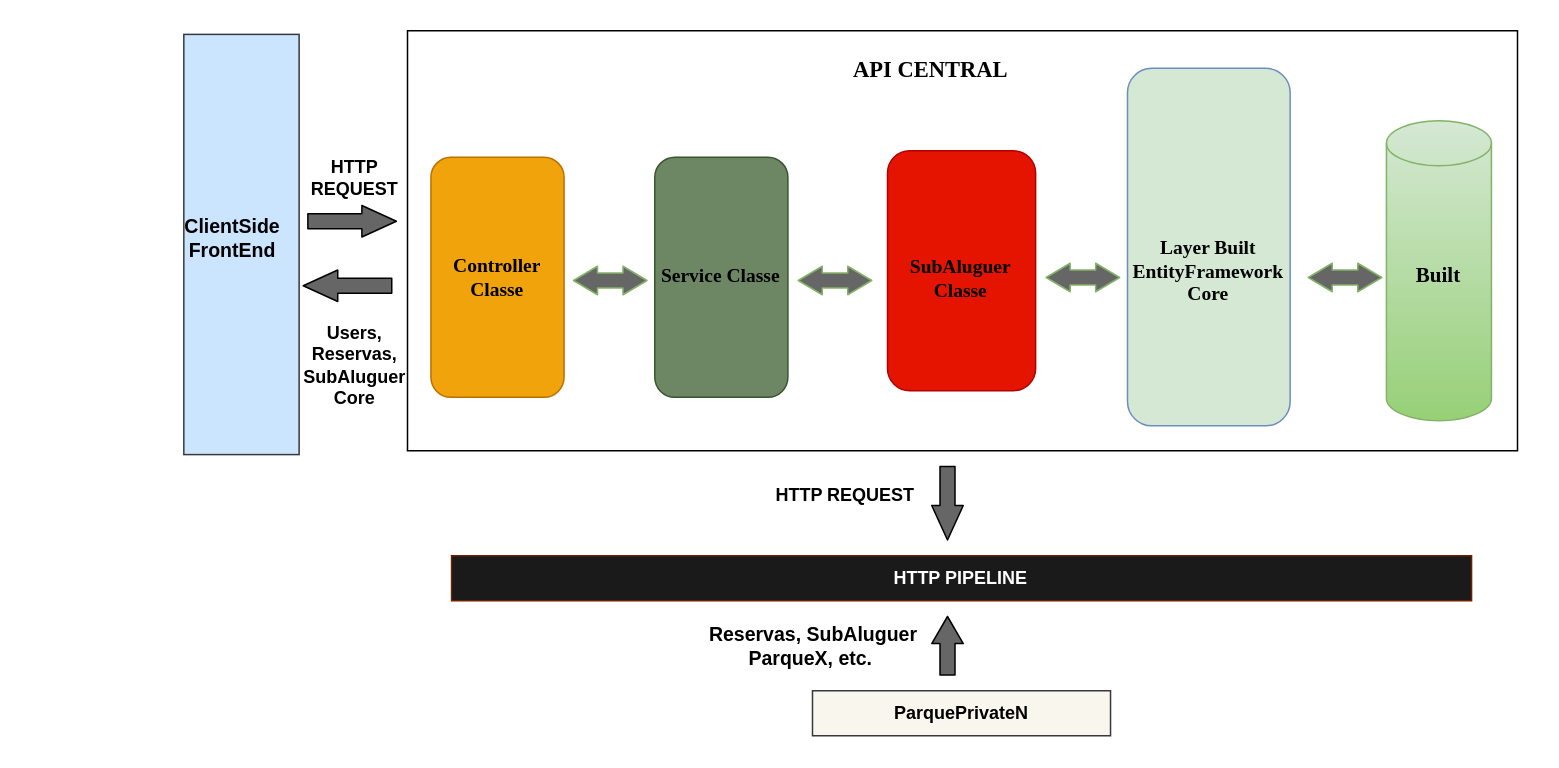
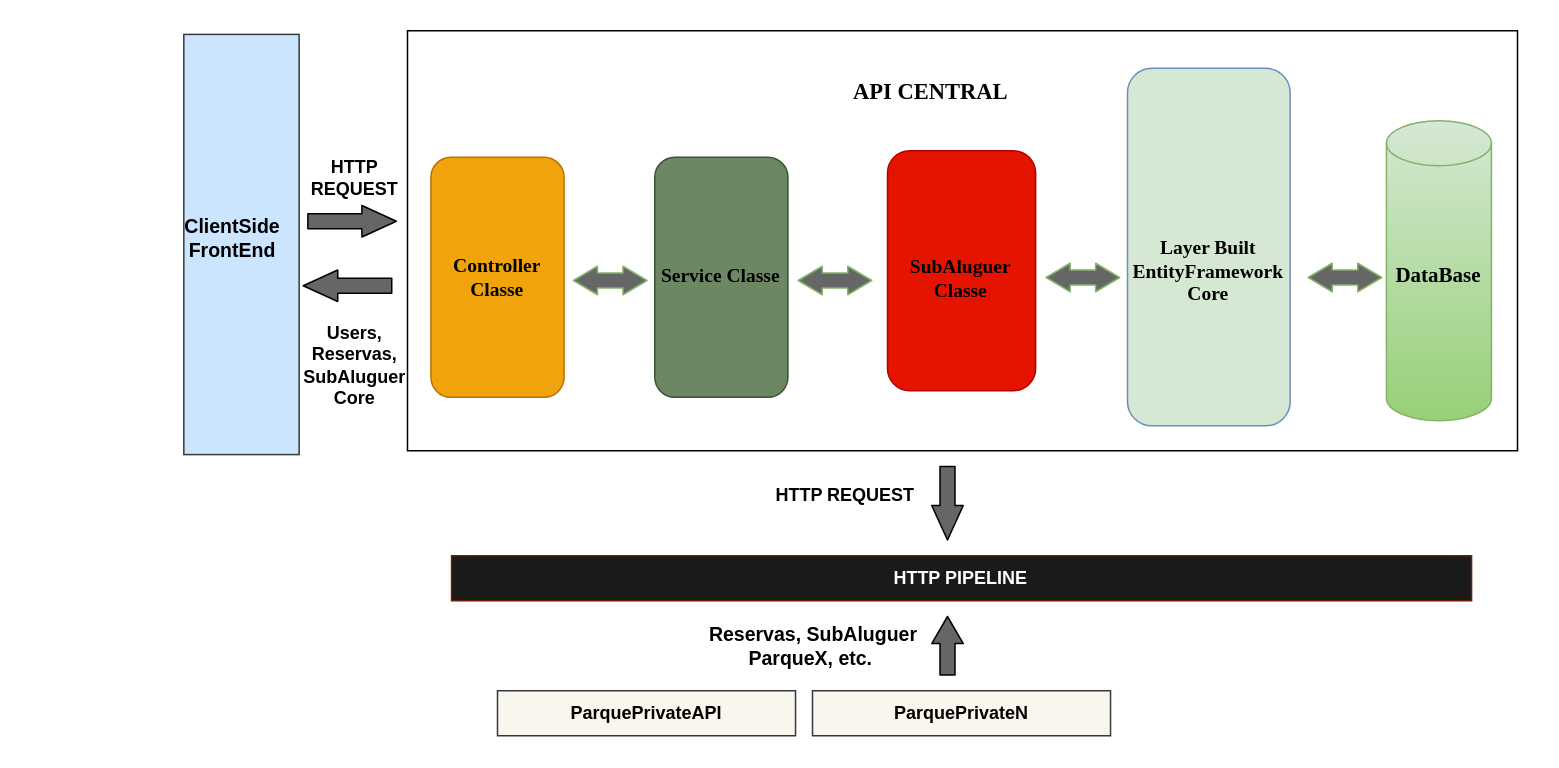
node "API CENTRAL": moved (931, 68) -> (931, 91)
node "Built": label "Built" -> "DataBase"
node "ParquePrivateAPI": added
